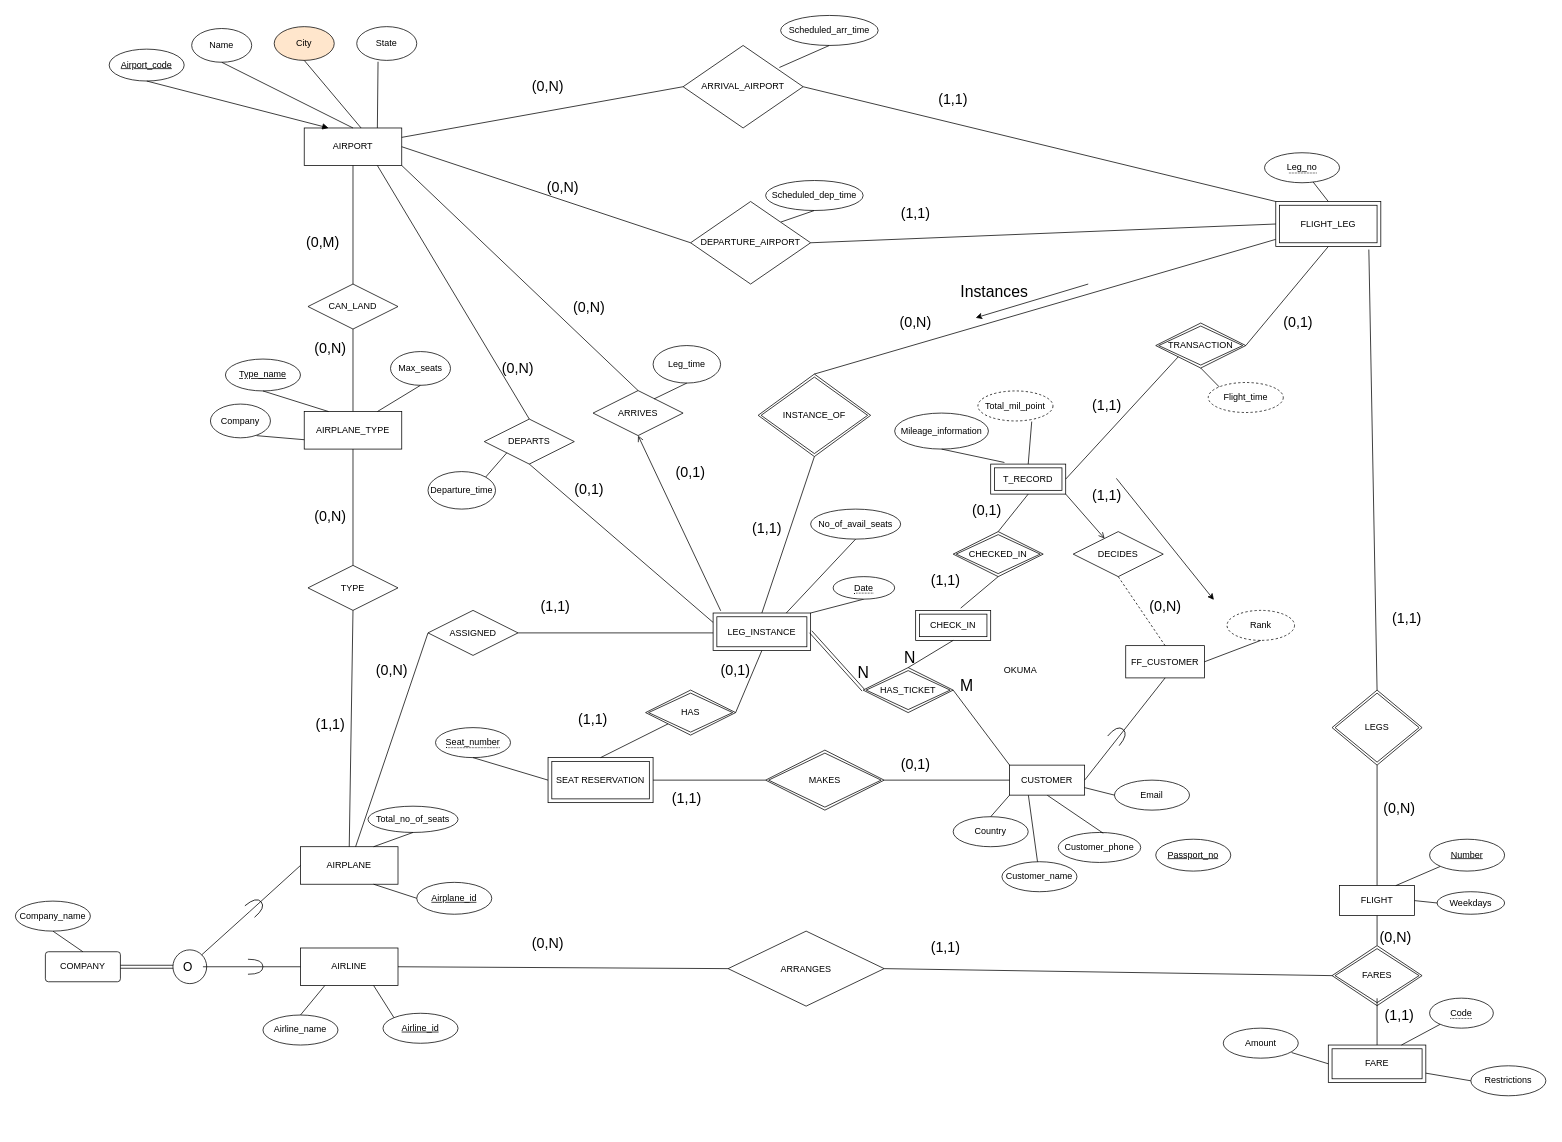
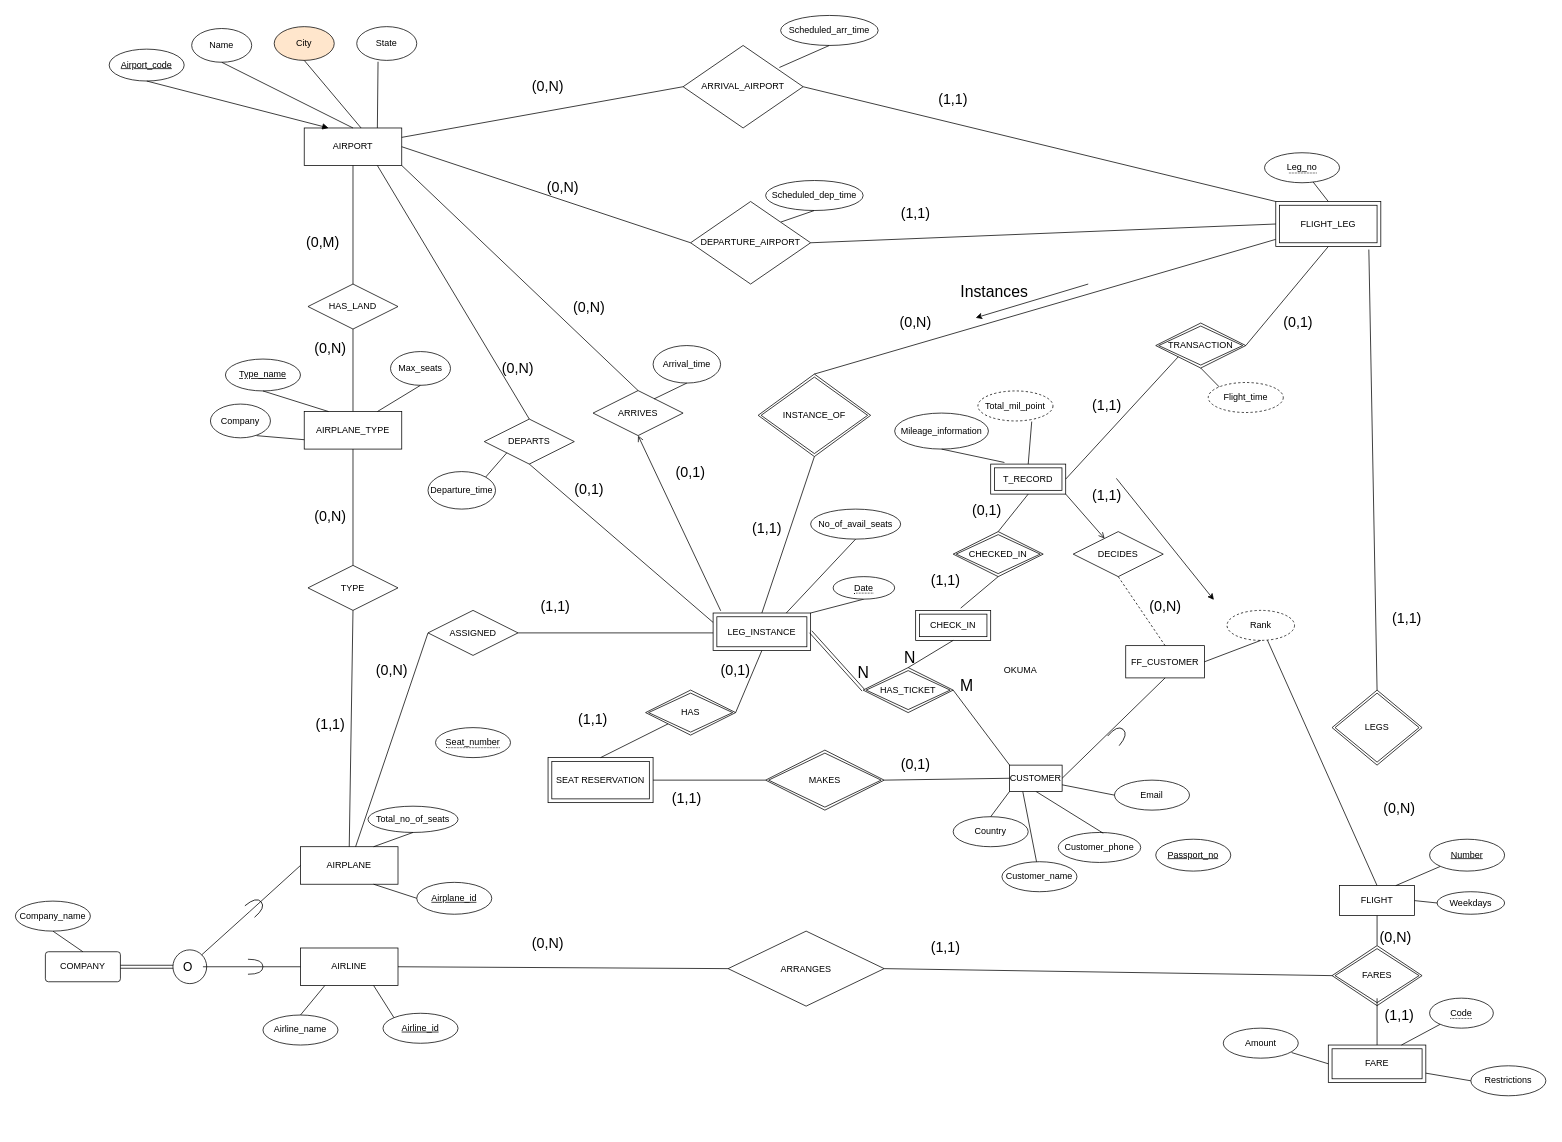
node "CAN_LAND": label "CAN_LAND" -> "HAS_LAND"
node "Leg_time": label "Leg_time" -> "Arrival_time"
edge "Seat_number" -- "SEAT RESERVATION": removed
node "CUSTOMER": size 75x30 -> 53x26
edge "LEGS" -- "FLIGHT": now "Rank" -- "FLIGHT"
